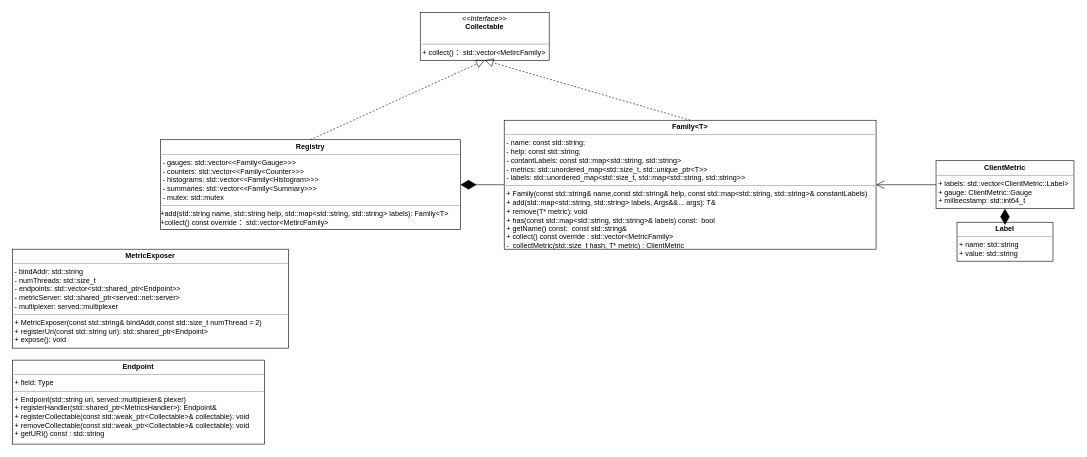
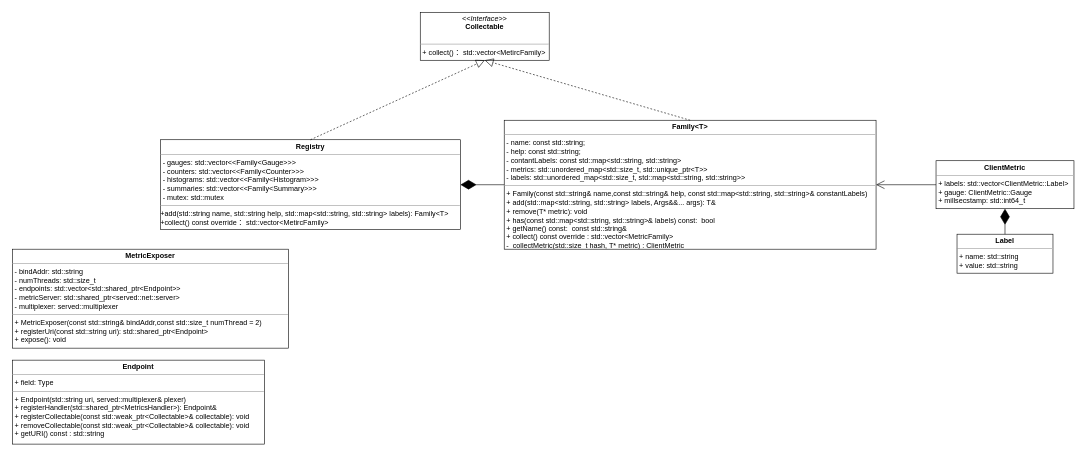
node "Label + name: std::string + value: std::string": moved (1005, 242) -> (1005, 254)
